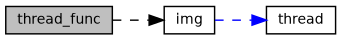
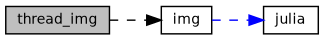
node "thread_func": label "thread_func" -> "thread_img"
node "thread": label "thread" -> "julia"
